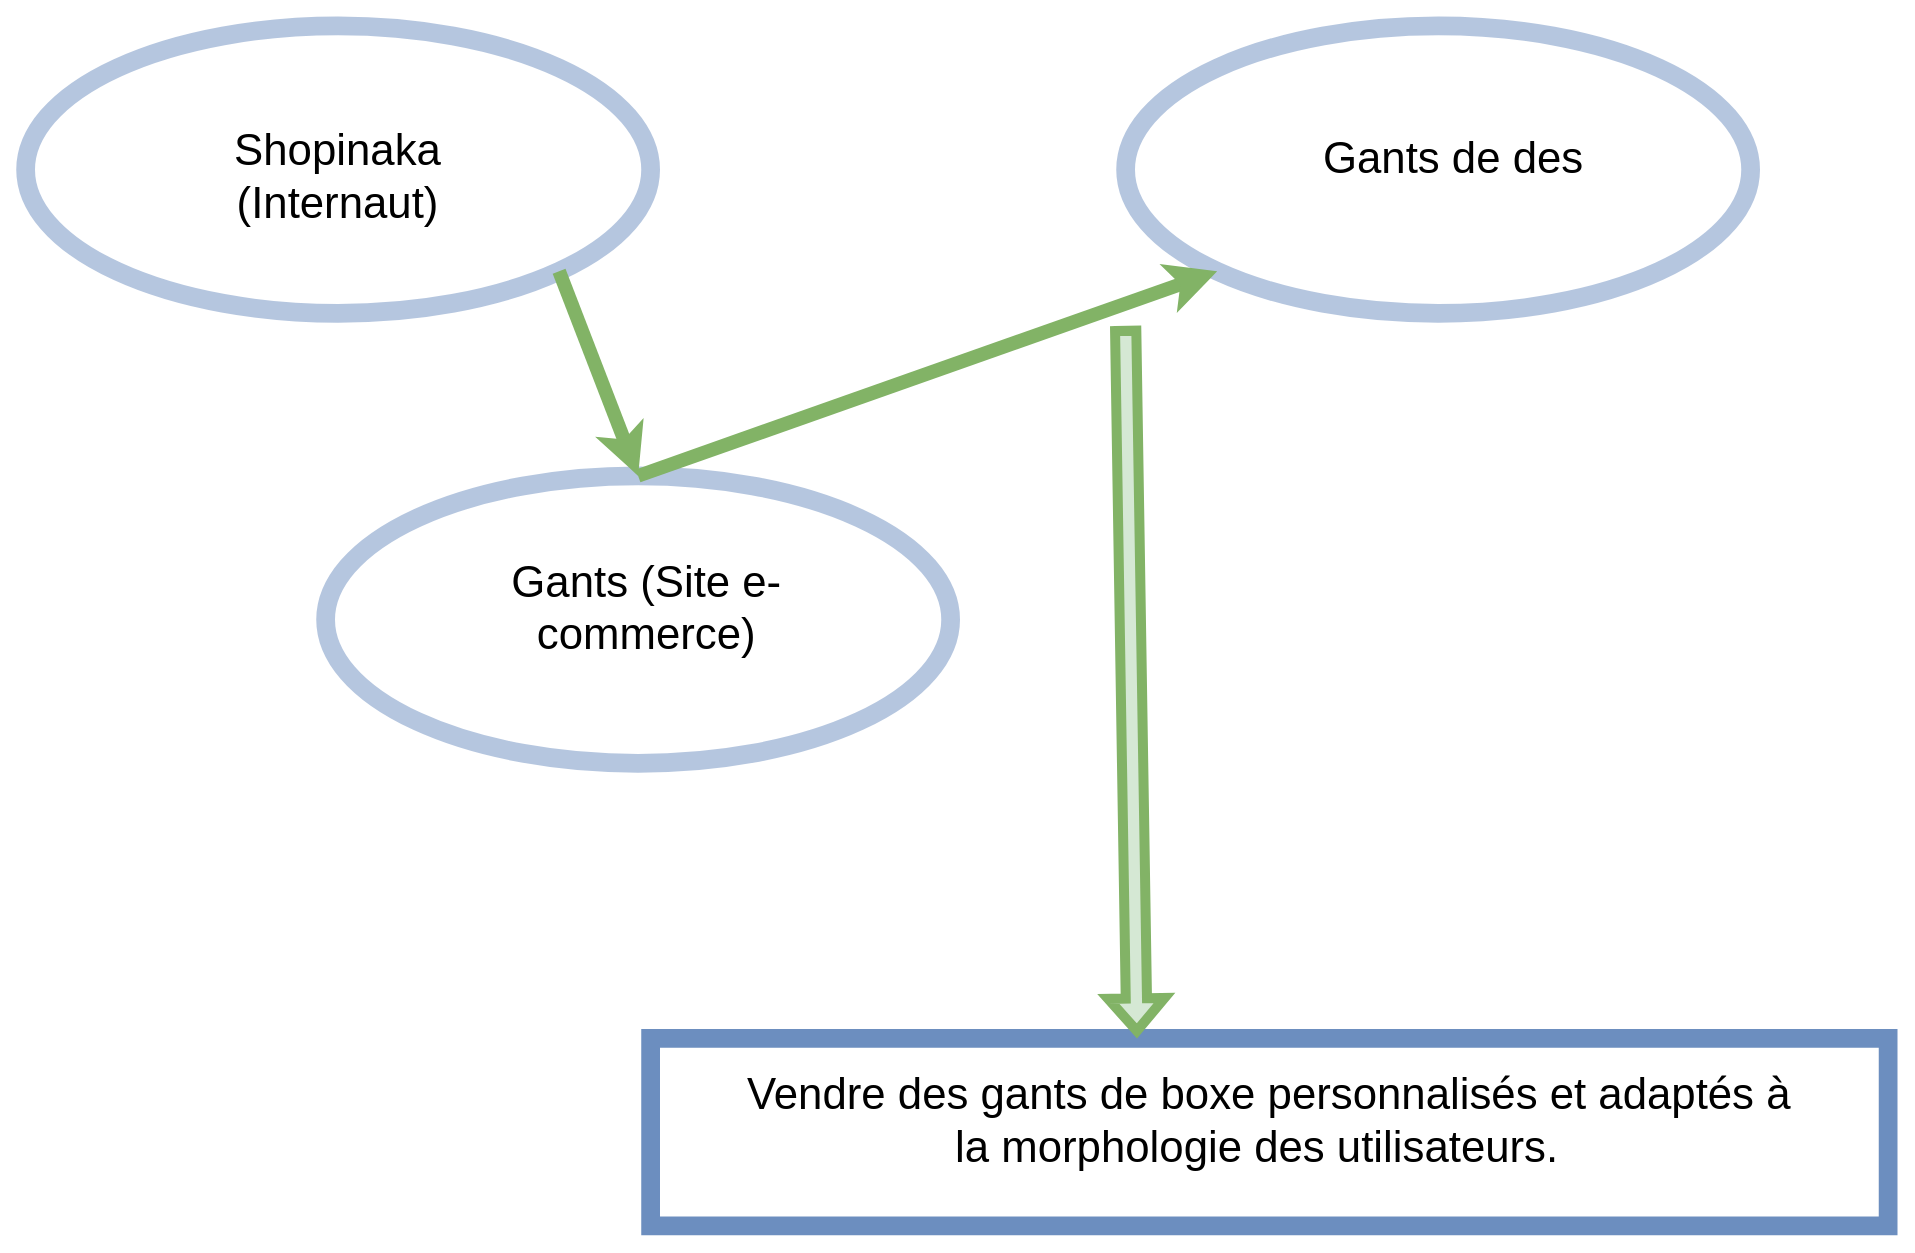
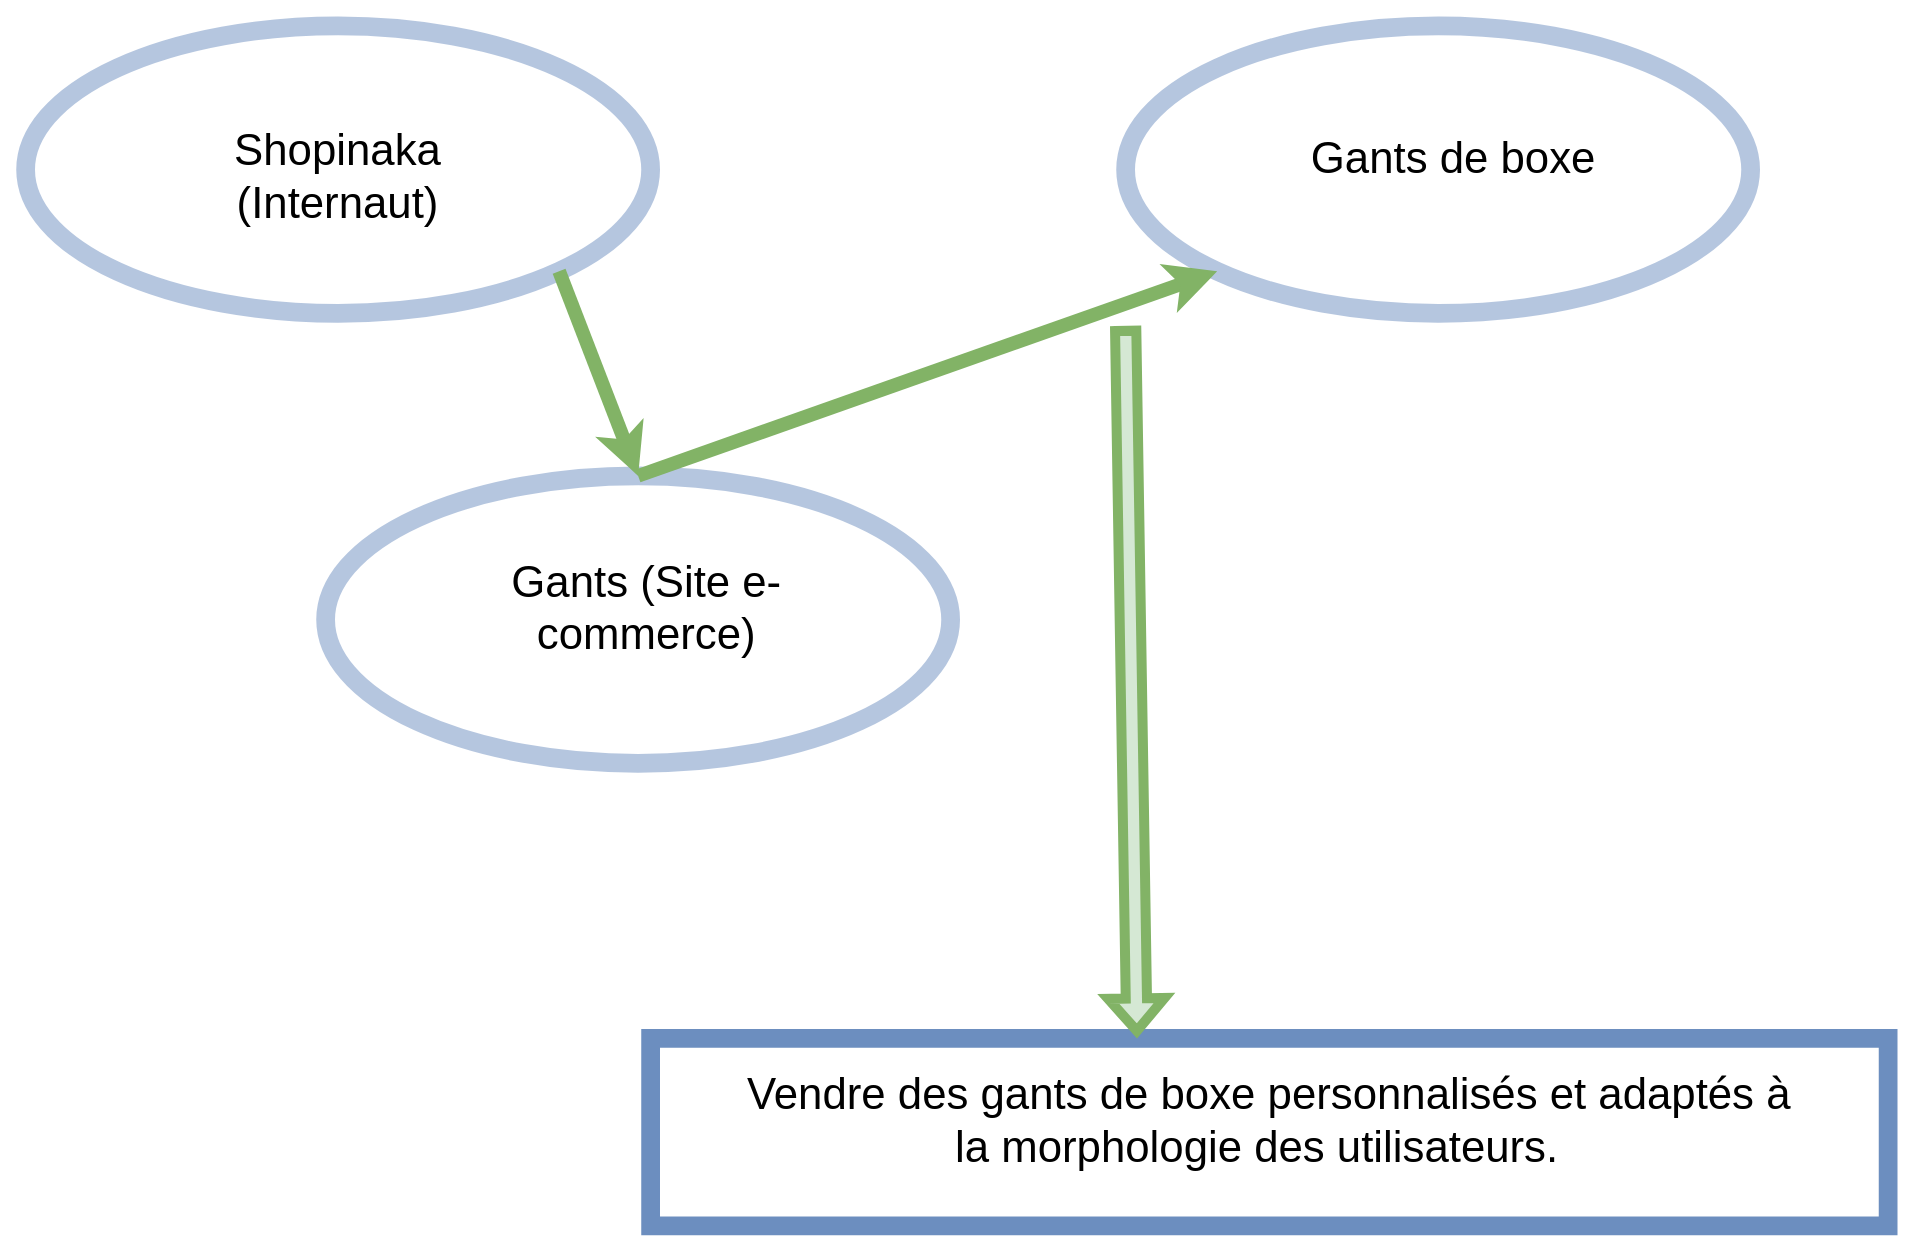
node "Gants de des": label "Gants de des" -> "Gants de boxe"
